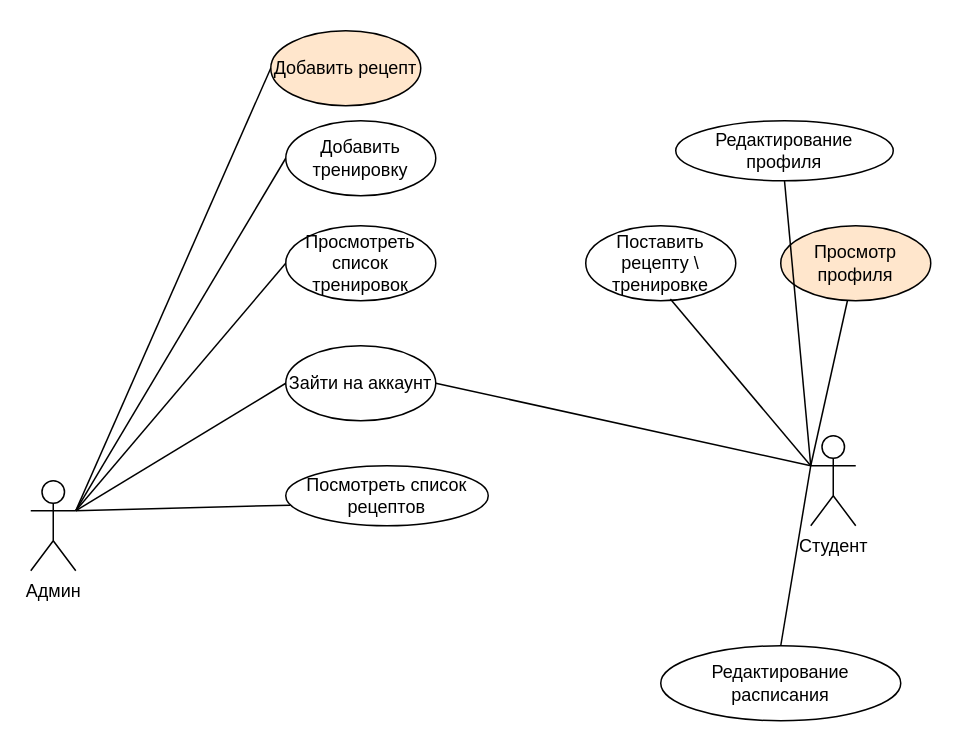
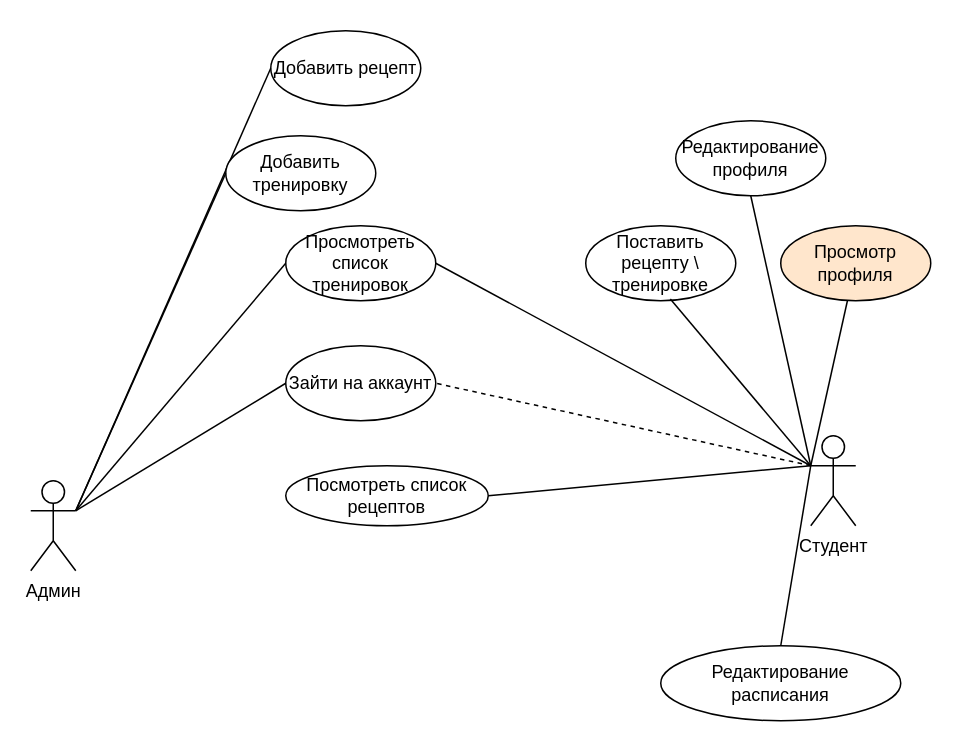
node "Добавить рецепт": fillcolor #ffe6cc -> #ffffff
node "Редактирование профиля": size 218x60 -> 150x75
node "Добавить тренировку": moved (361, 158) -> (301, 173)
edge "Просмотреть список тренировок" -- "Студент": added
edge "Зайти на аккаунт" -- "Студент": style solid -> dashed
edge "Студент" -- "Посмотреть список рецептов": added
edge "Посмотреть список рецептов" -- "Админ": removed
